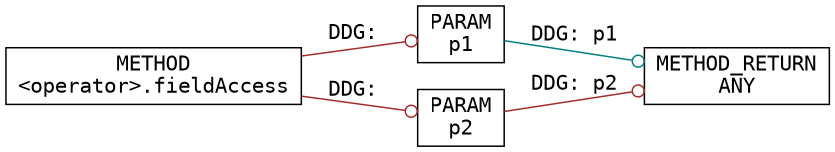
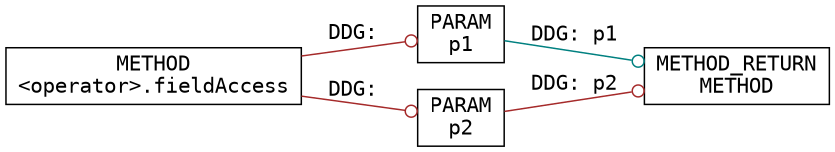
node "METHOD_RETURN": text "ANY" -> "METHOD"
